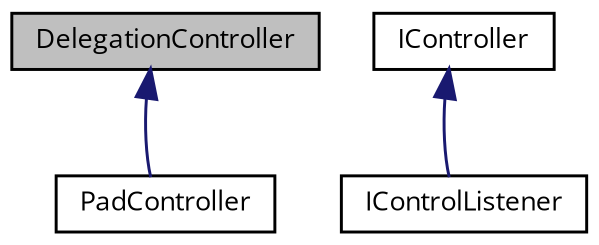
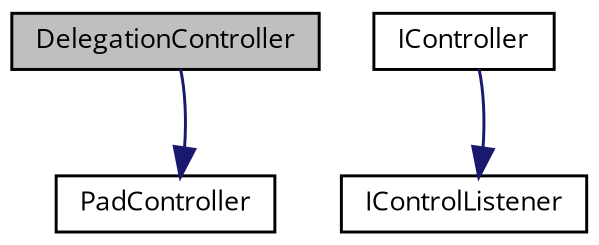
edge "PadController" -> "DelegationController": reversed
edge "IControlListener" -> "IController": reversed
